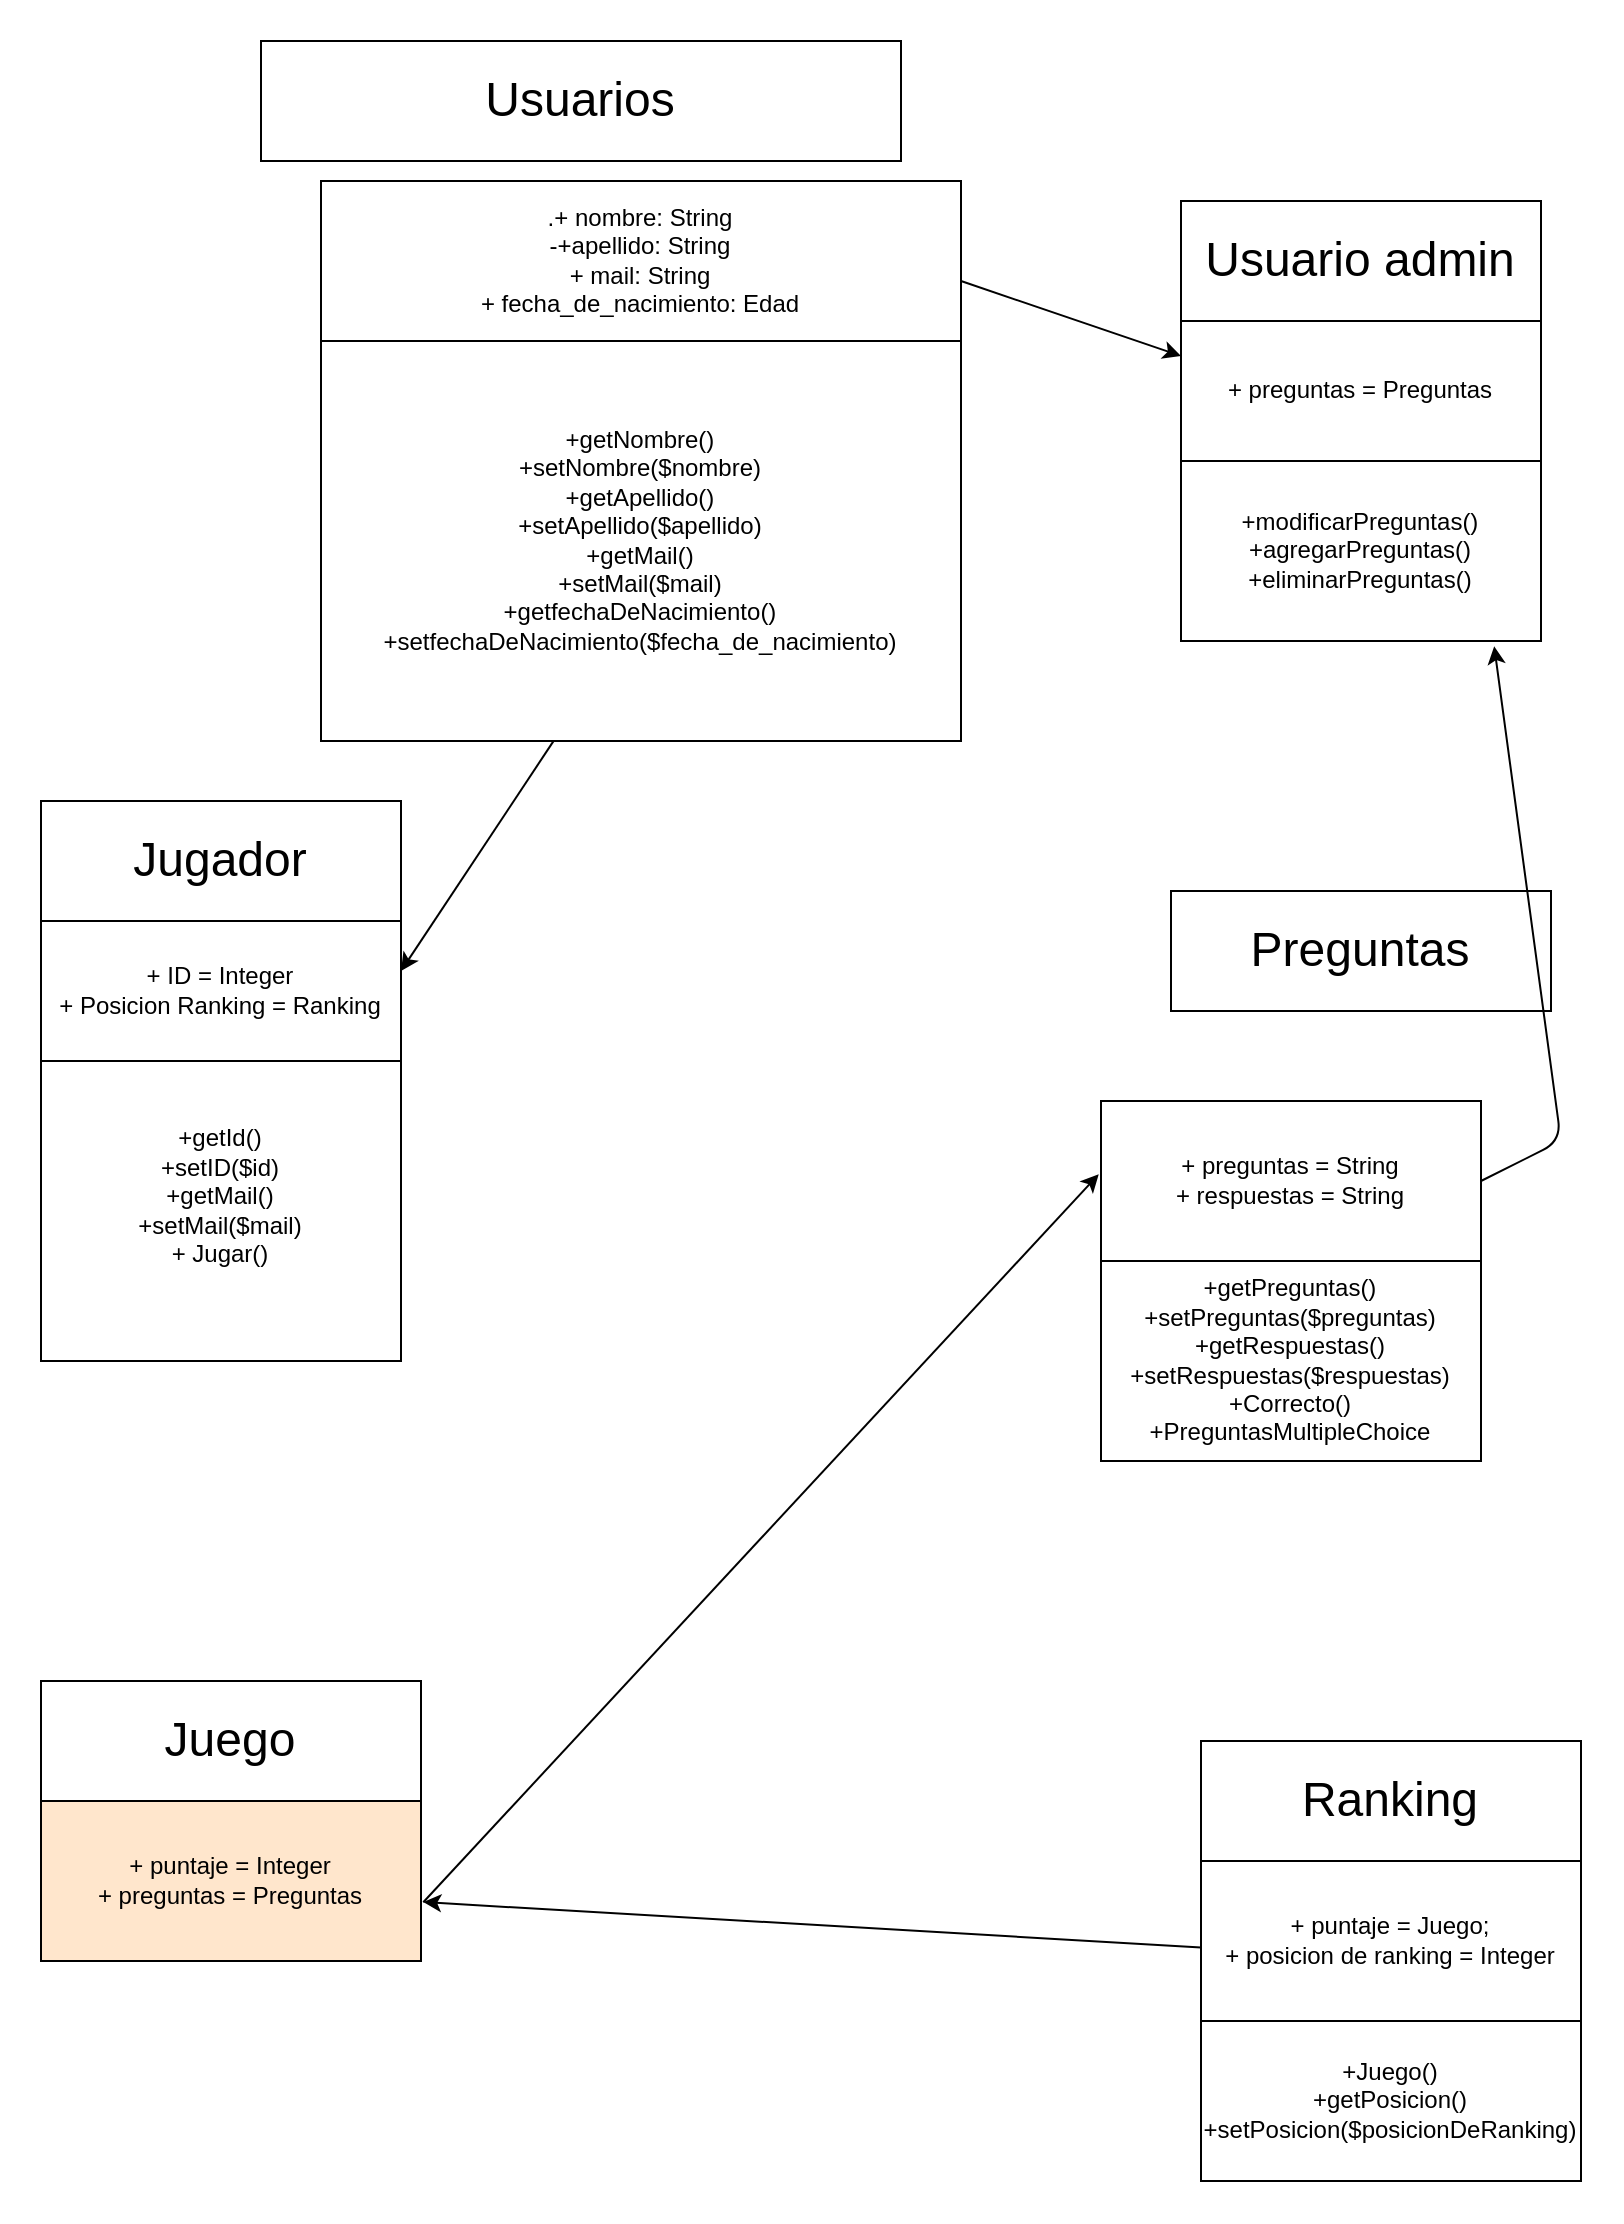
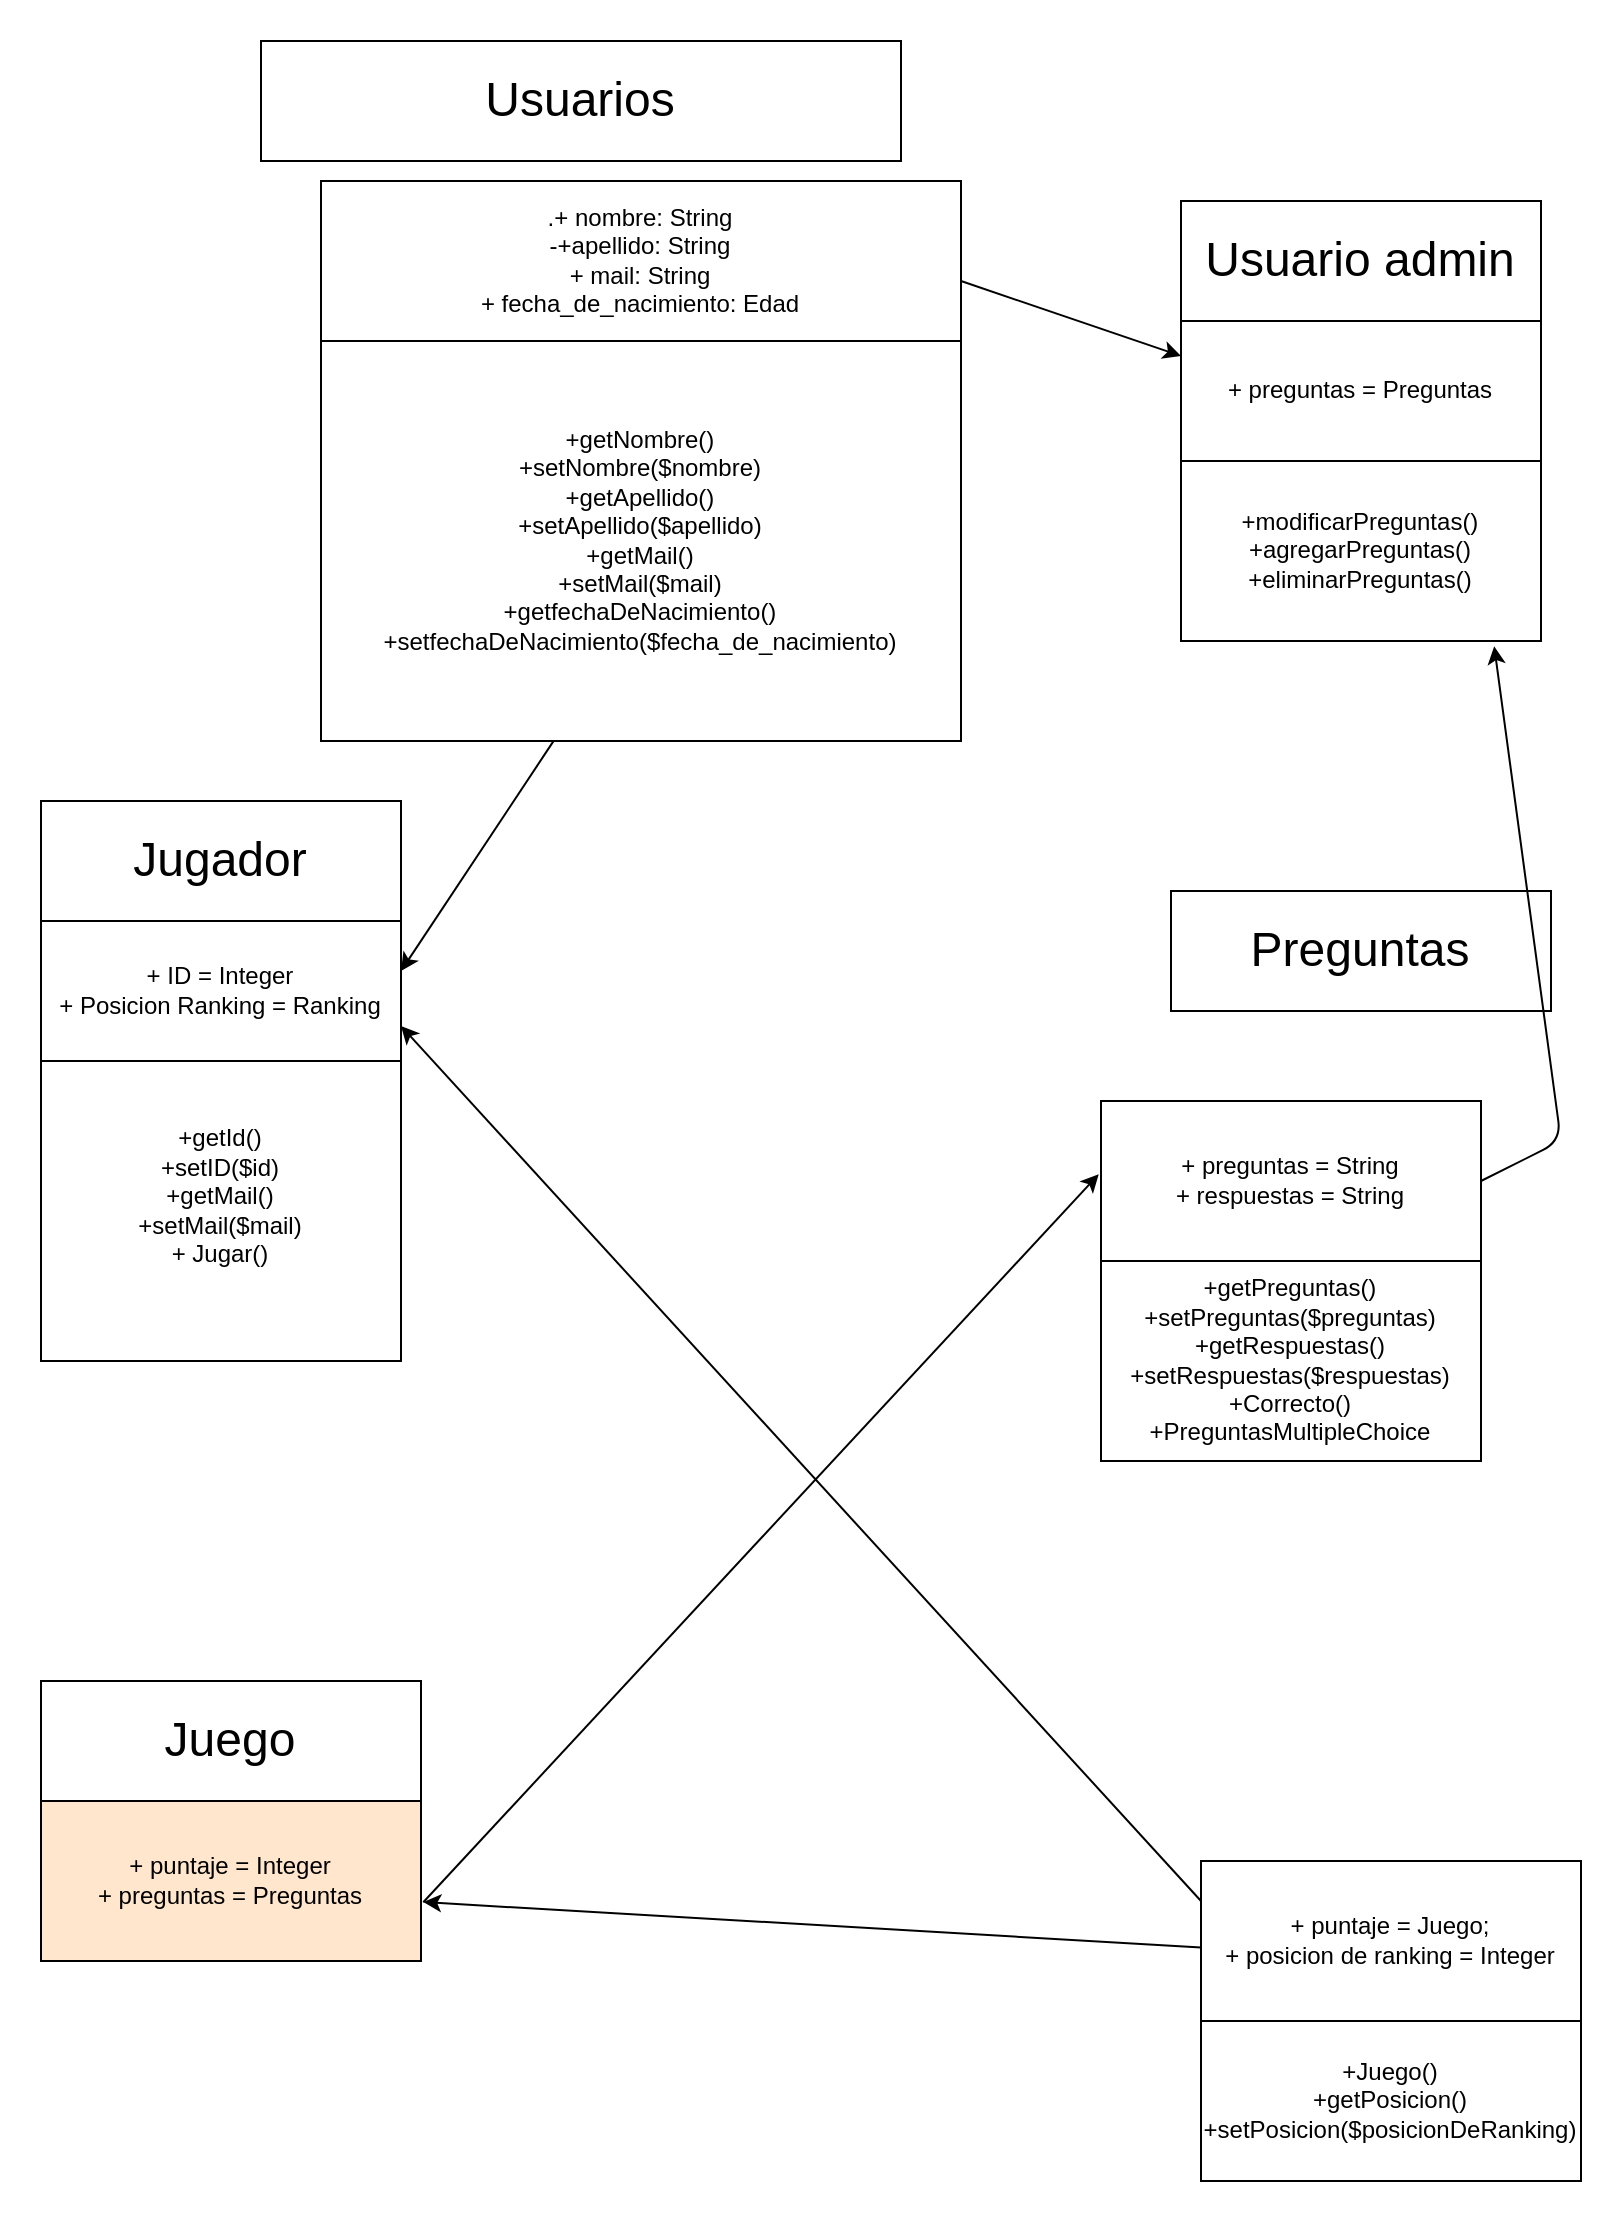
edge "+ puntaje = Juego; + posicion de ranking = Integer" -> "+ ID = Integer + Posicion Ranking = Ranking": added
node "Ranking": removed
